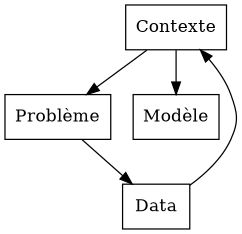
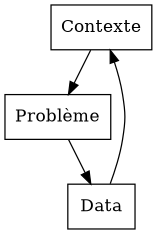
node "Modèle": removed
